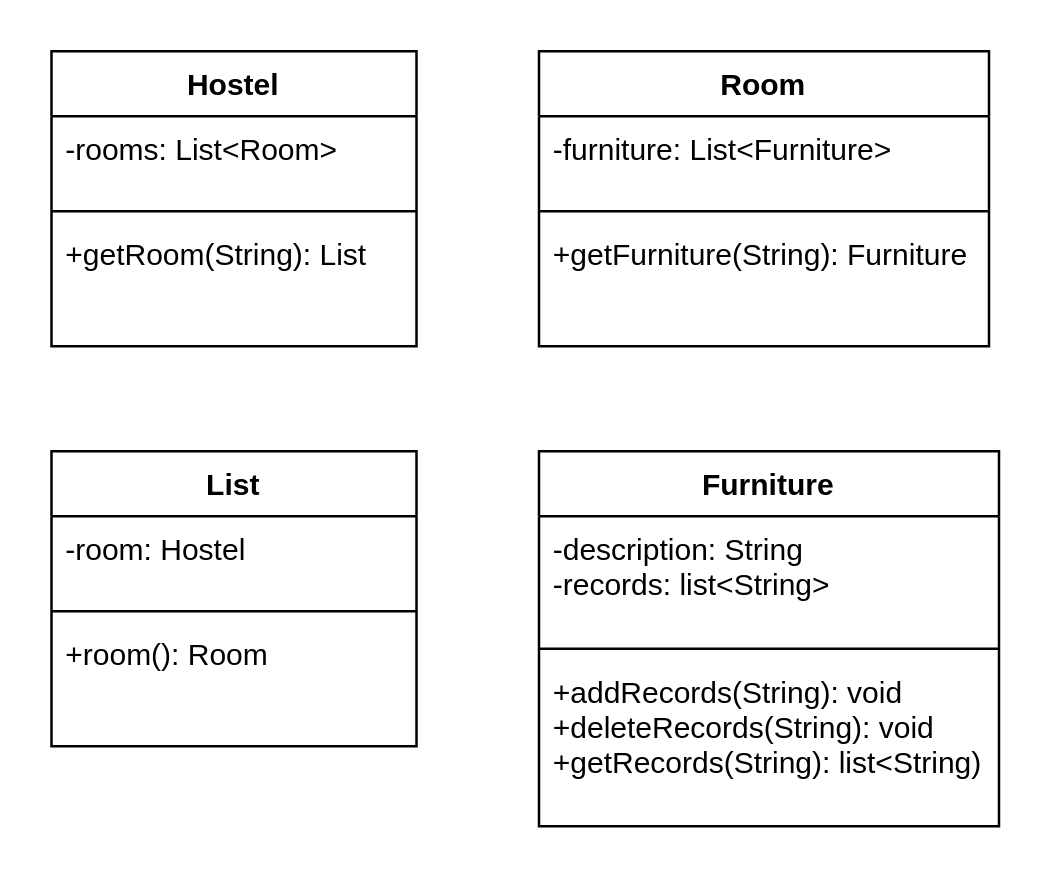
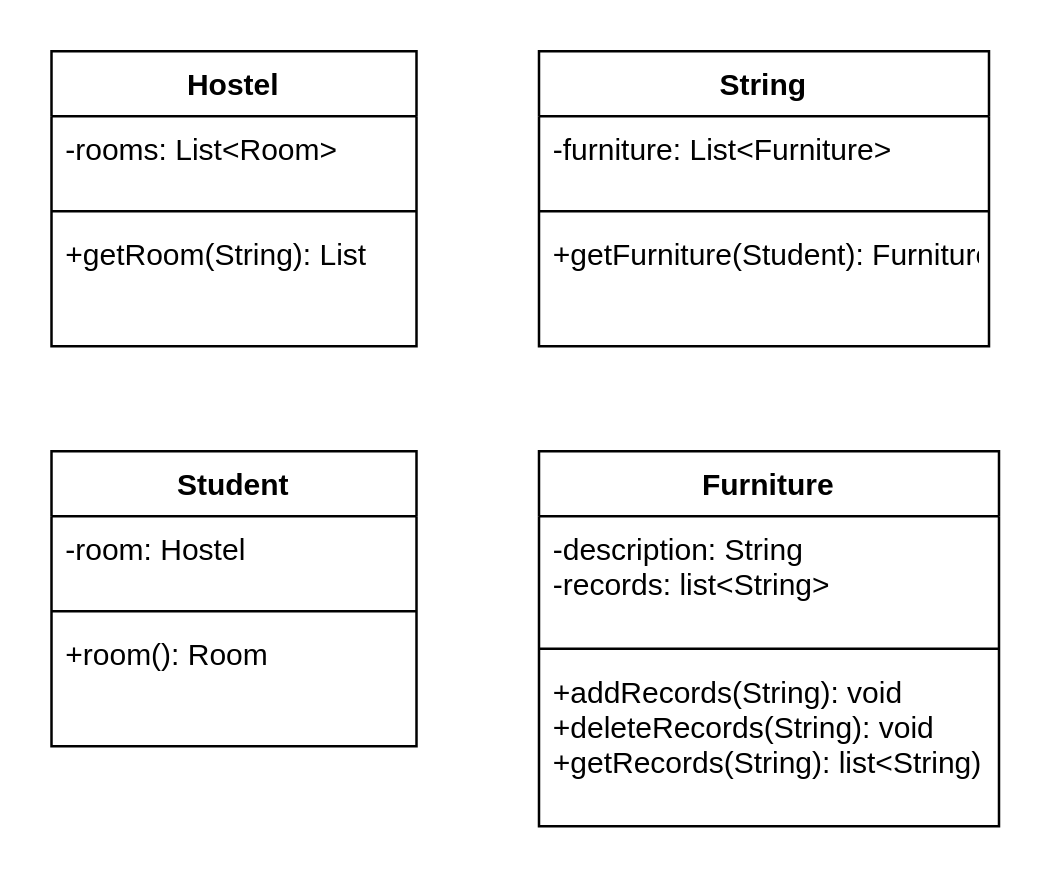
node "Room": label "Room" -> "String"
node "+getFurniture(String): Furniture": label "+getFurniture(String): Furniture" -> "+getFurniture(Student): Furniture"
node "List": label "List" -> "Student"
